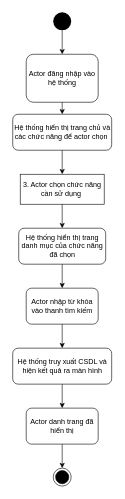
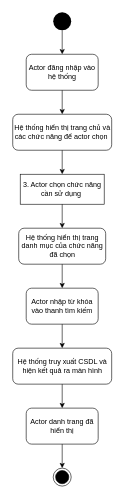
node "Actor đăng nhập vào hệ thống": size 72x48 -> 72x36
